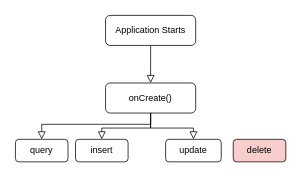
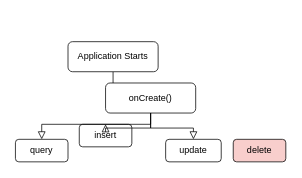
node "Application Starts": moved (150, 30) -> (113, 57)
node "insert": moved (102, 150) -> (105, 135)
